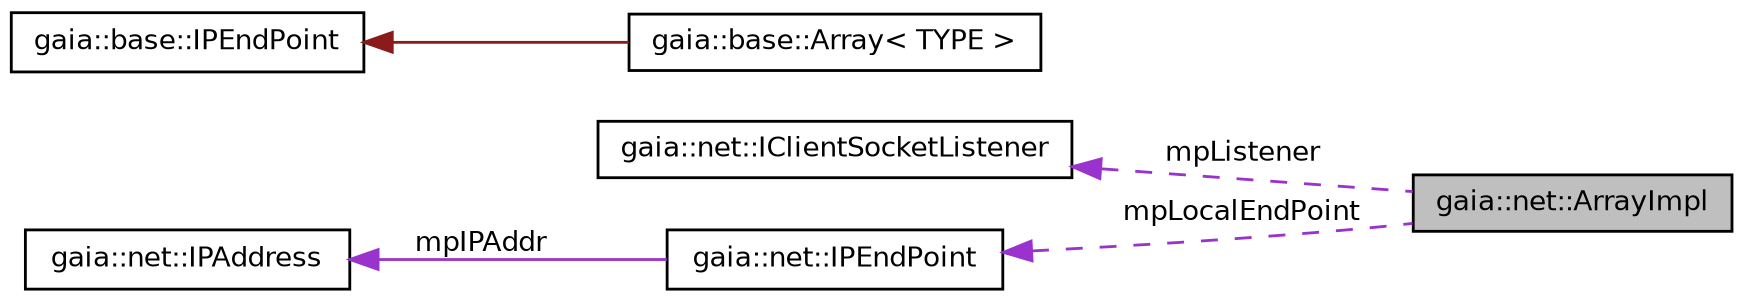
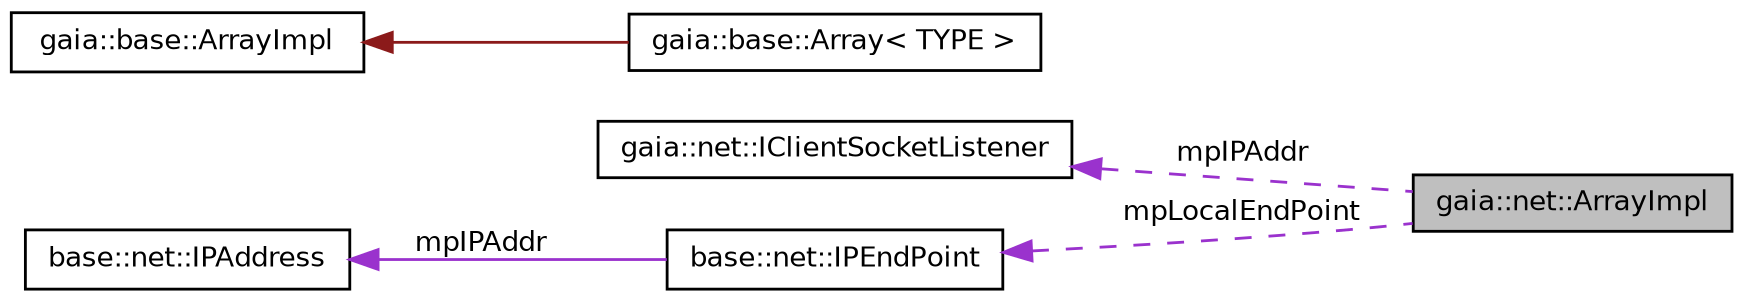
node "gaia::base::IPEndPoint": label "gaia::base::IPEndPoint" -> "gaia::base::ArrayImpl"
edge "gaia::net::ArrayImpl" -> "gaia::net::IClientSocketListener": label "mpListener" -> "mpIPAddr"
node "gaia::net::IPAddress": label "gaia::net::IPAddress" -> "base::net::IPAddress"
node "gaia::net::IPEndPoint": label "gaia::net::IPEndPoint" -> "base::net::IPEndPoint"
